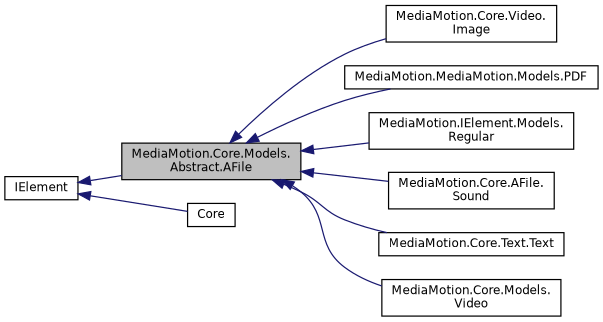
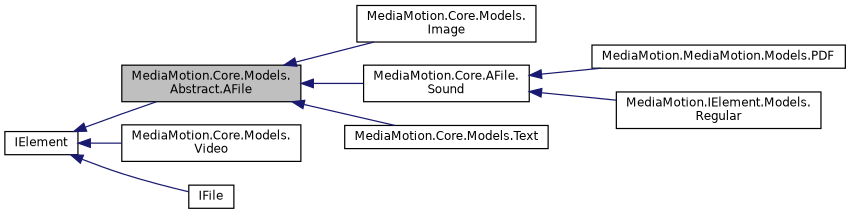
node "MediaMotion.Core.Video. Image": label "MediaMotion.Core.Video. Image" -> "MediaMotion.Core.Models. Image"
edge "MediaMotion.MediaMotion.Models.PDF" -> "MediaMotion.Core.Models. Abstract.AFile": now "MediaMotion.MediaMotion.Models.PDF" -> "MediaMotion.Core.AFile. Sound"
edge "MediaMotion.IElement.Models. Regular" -> "MediaMotion.Core.Models. Abstract.AFile": now "MediaMotion.IElement.Models. Regular" -> "MediaMotion.Core.AFile. Sound"
node "Core": label "Core" -> "IFile"
node "MediaMotion.Core.Text.Text": label "MediaMotion.Core.Text.Text" -> "MediaMotion.Core.Models.Text"
edge "MediaMotion.Core.Models. Video" -> "MediaMotion.Core.Models. Abstract.AFile": now "MediaMotion.Core.Models. Video" -> "IElement"
